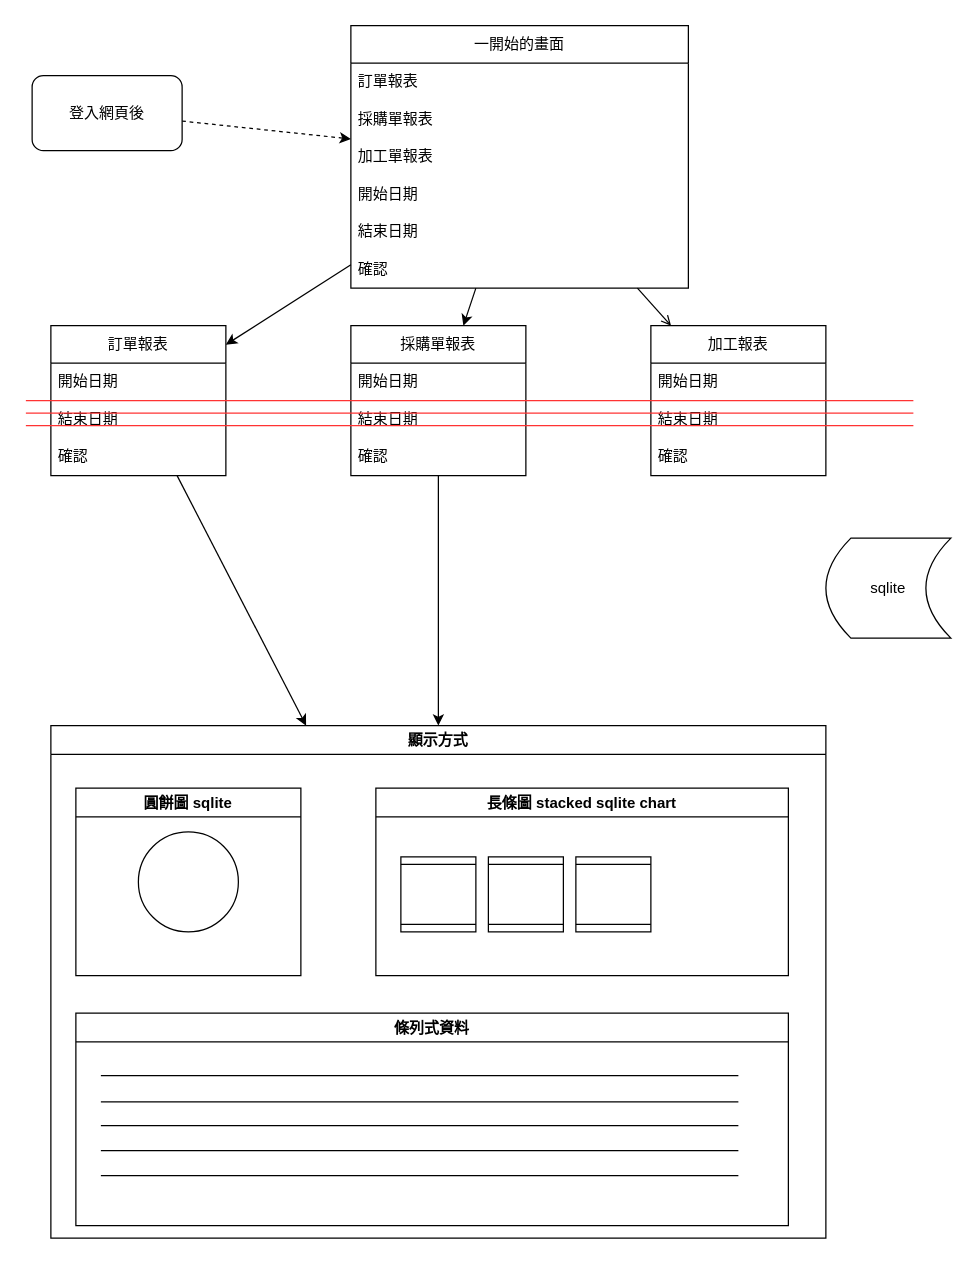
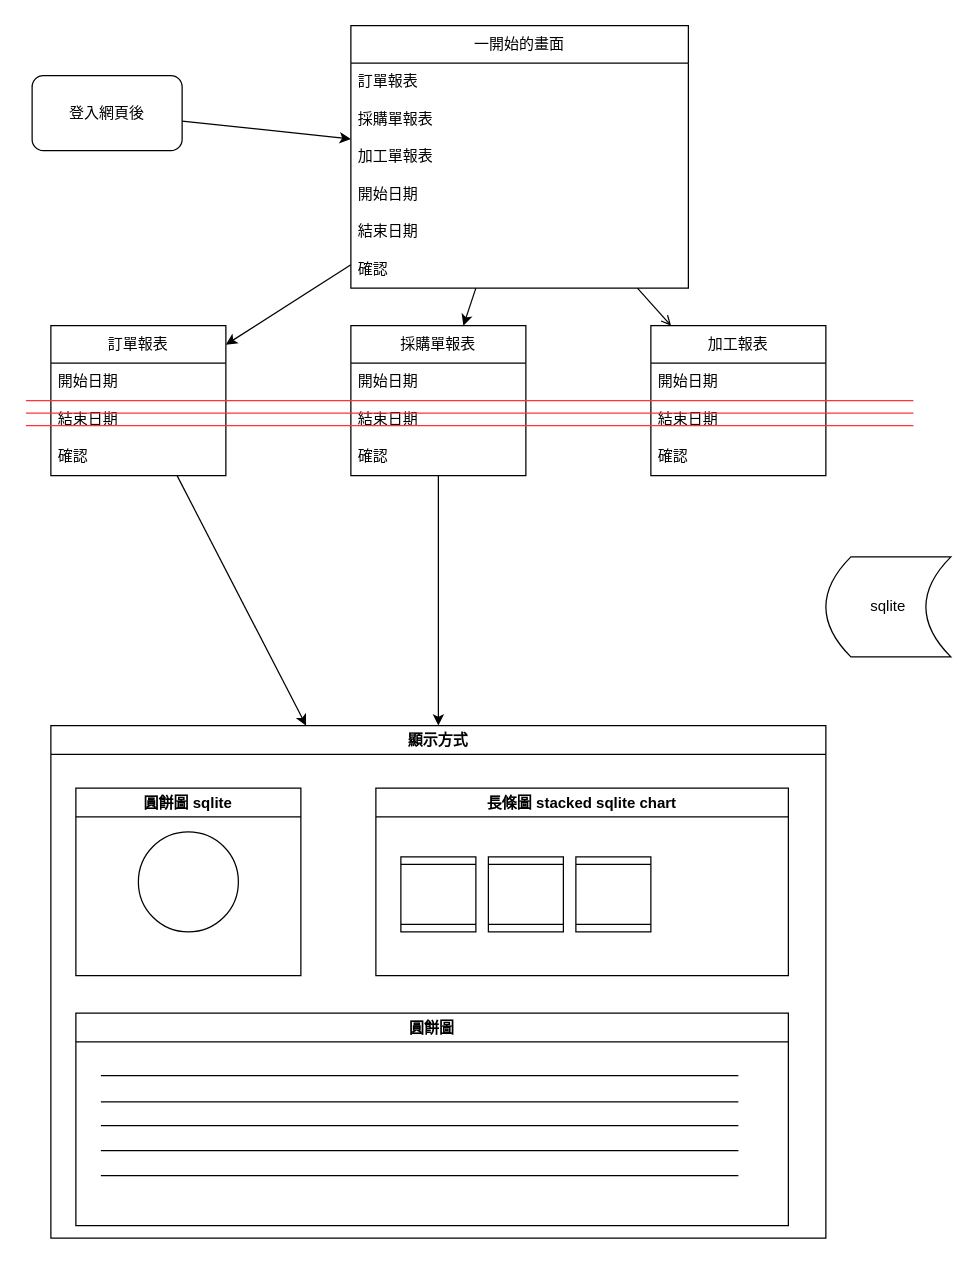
edge "登入網頁後" -> "一開始的畫面": style dashed -> solid
node "sqlite": moved (888, 588) -> (888, 607)
node "條列式資料": label "條列式資料" -> "圓餅圖"
